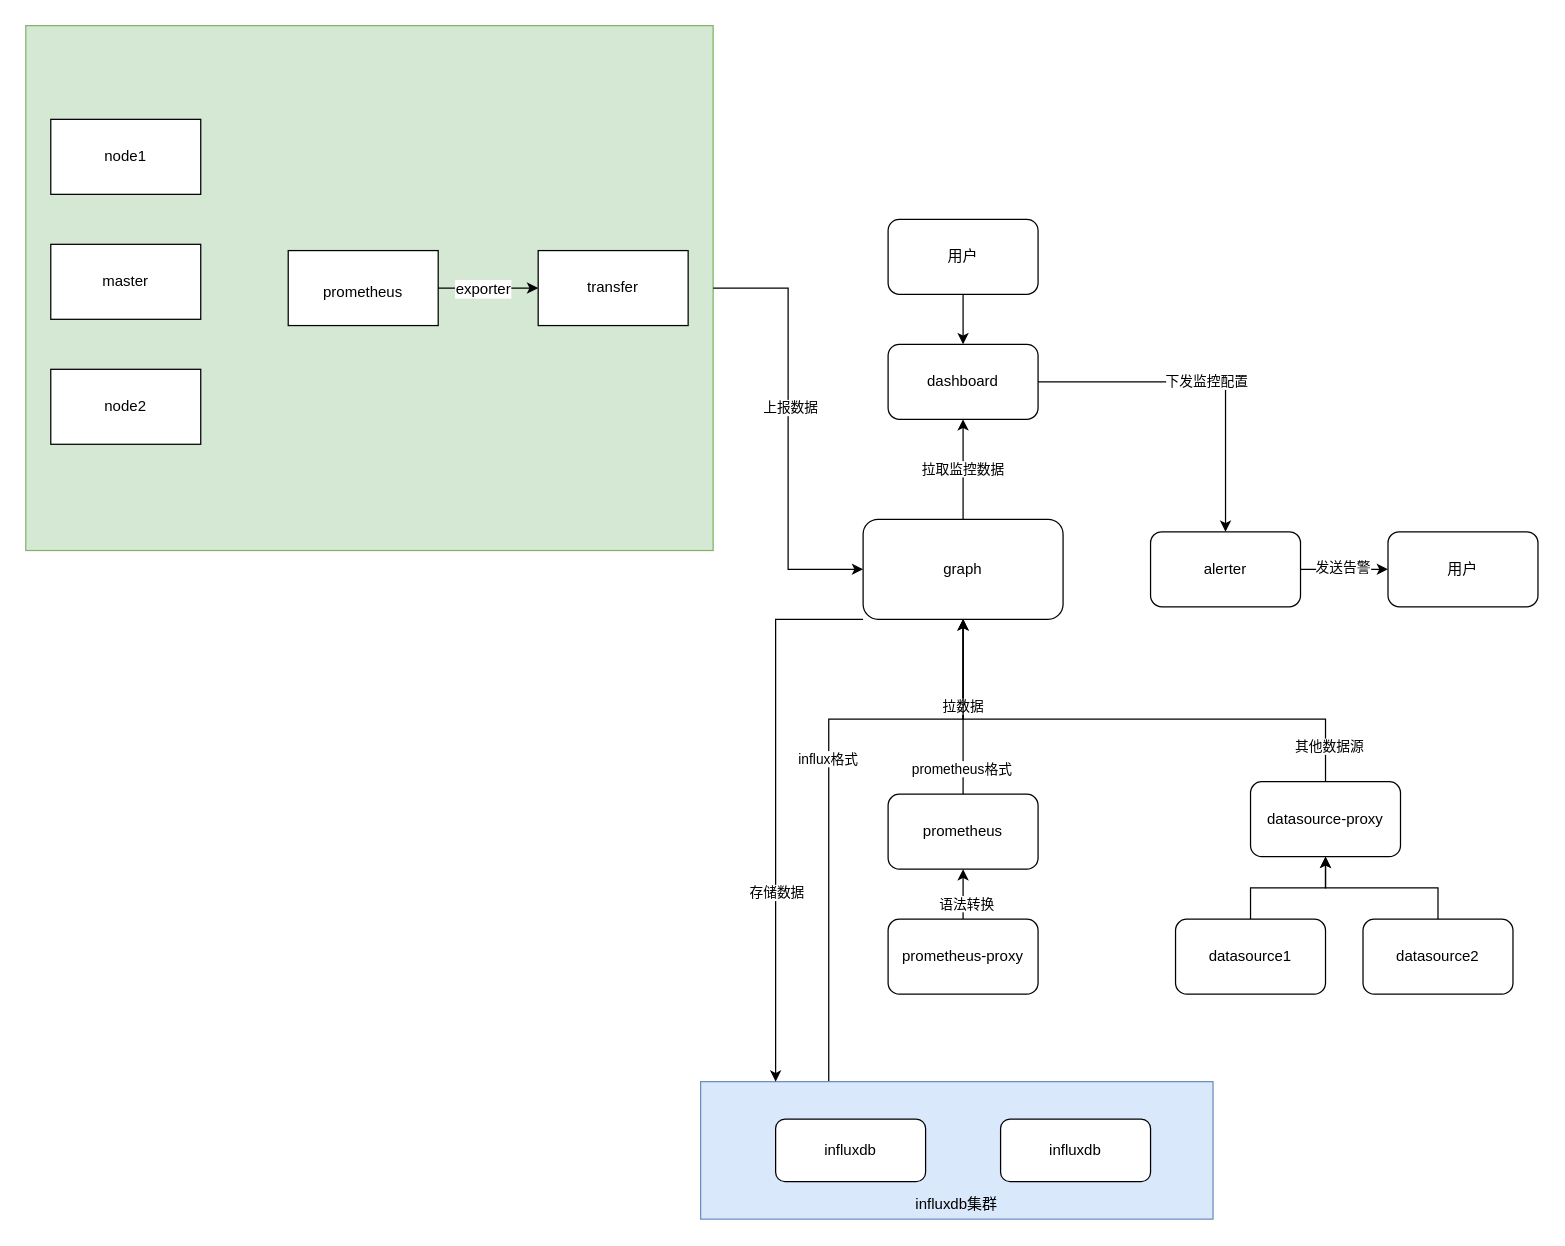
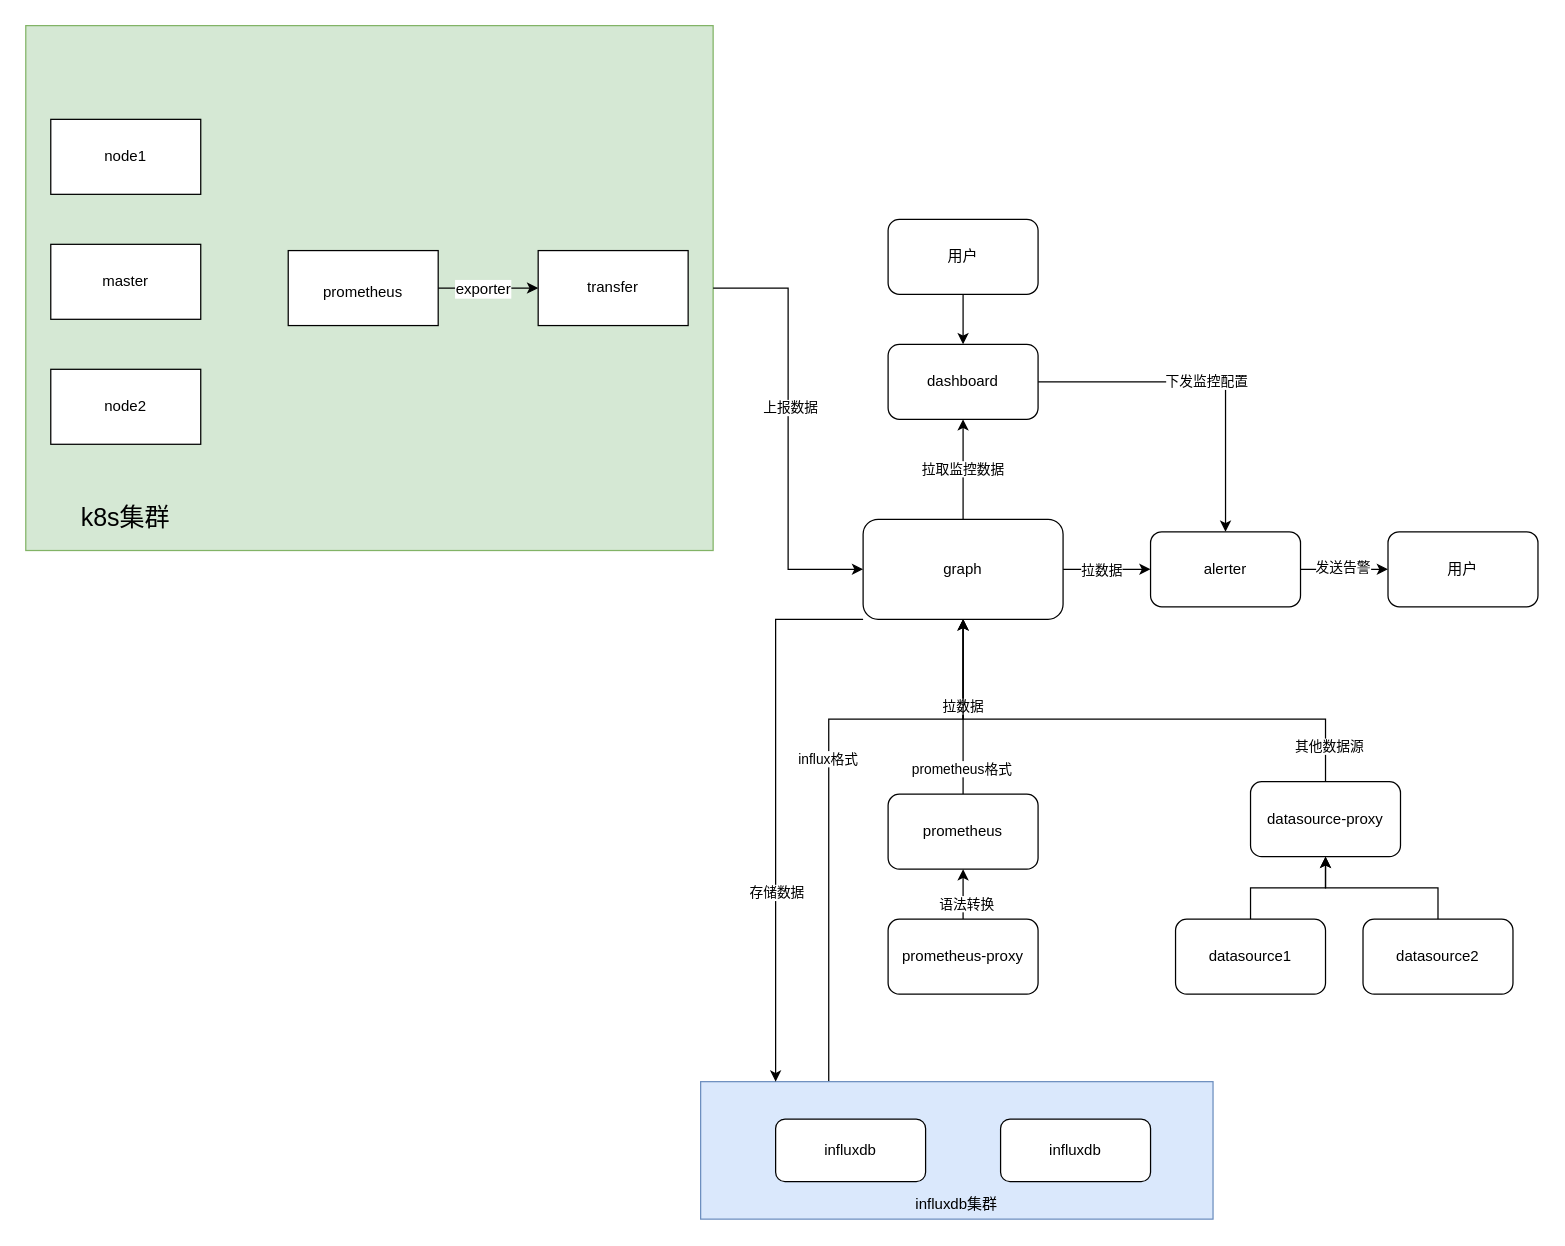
node "k8s集群": added
edge "graph" -> "alerter": added, label "拉数据"
